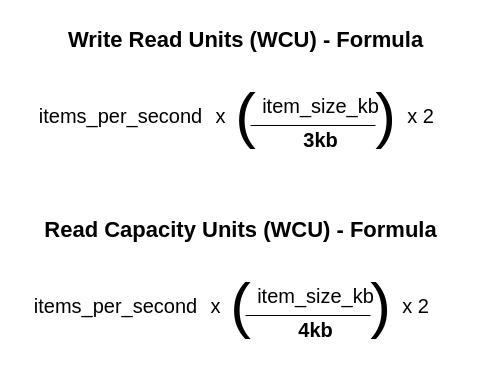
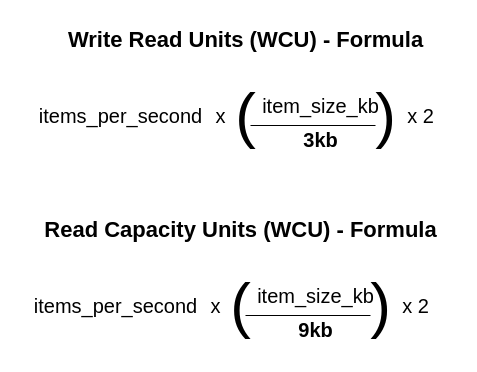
node "4kb": label "4kb" -> "9kb"
